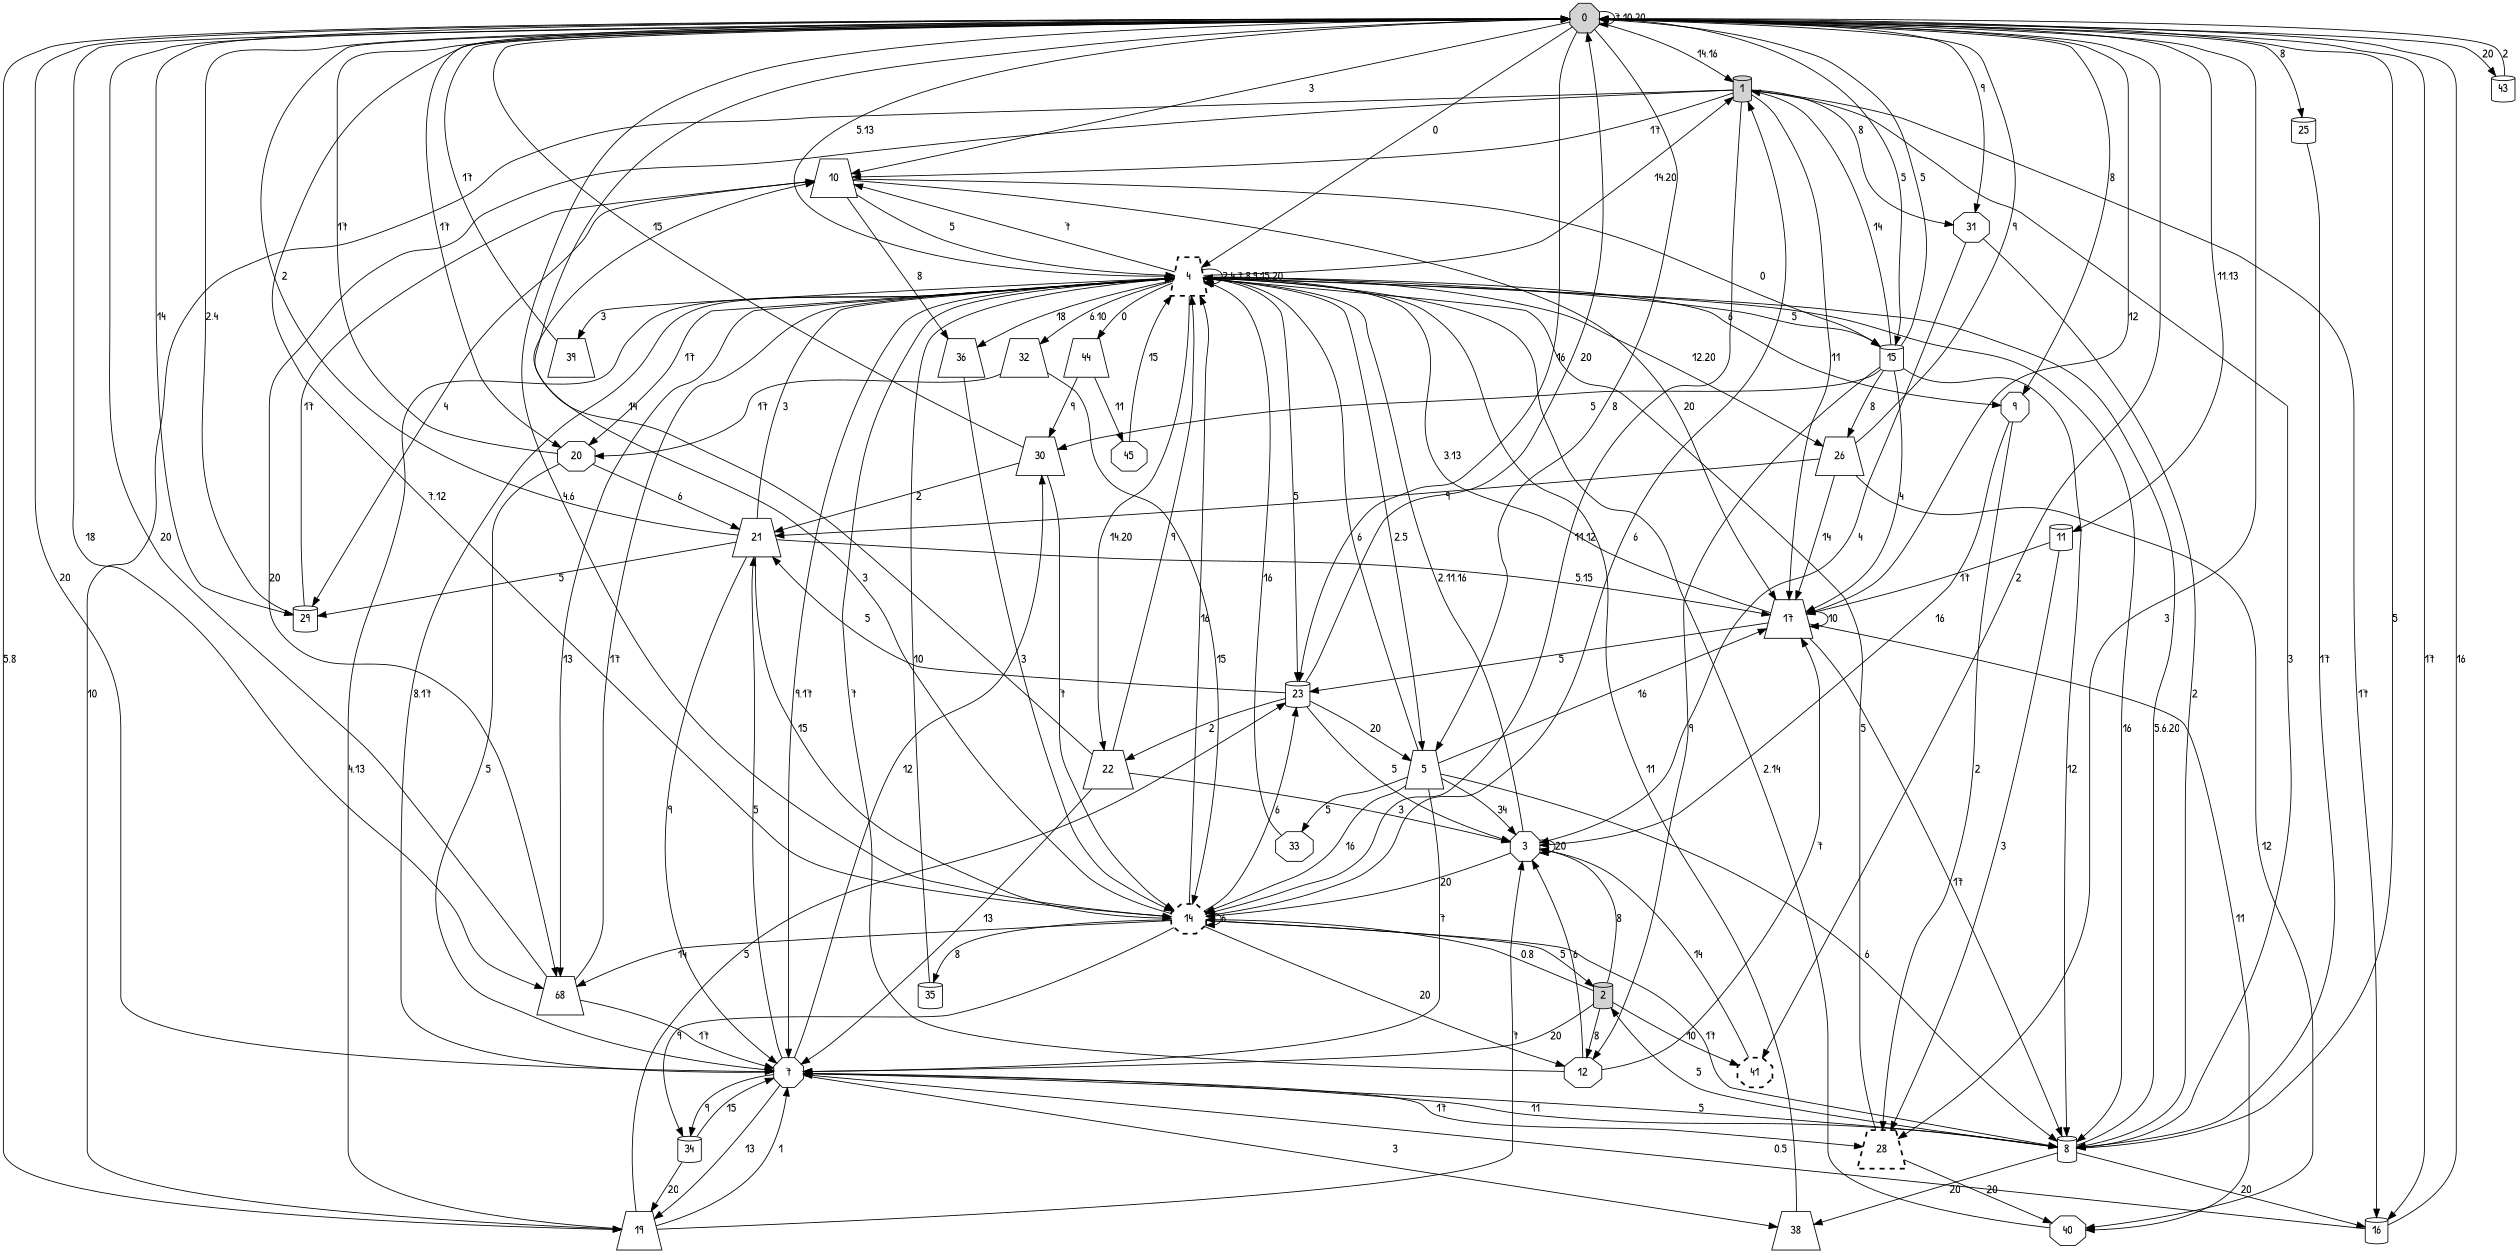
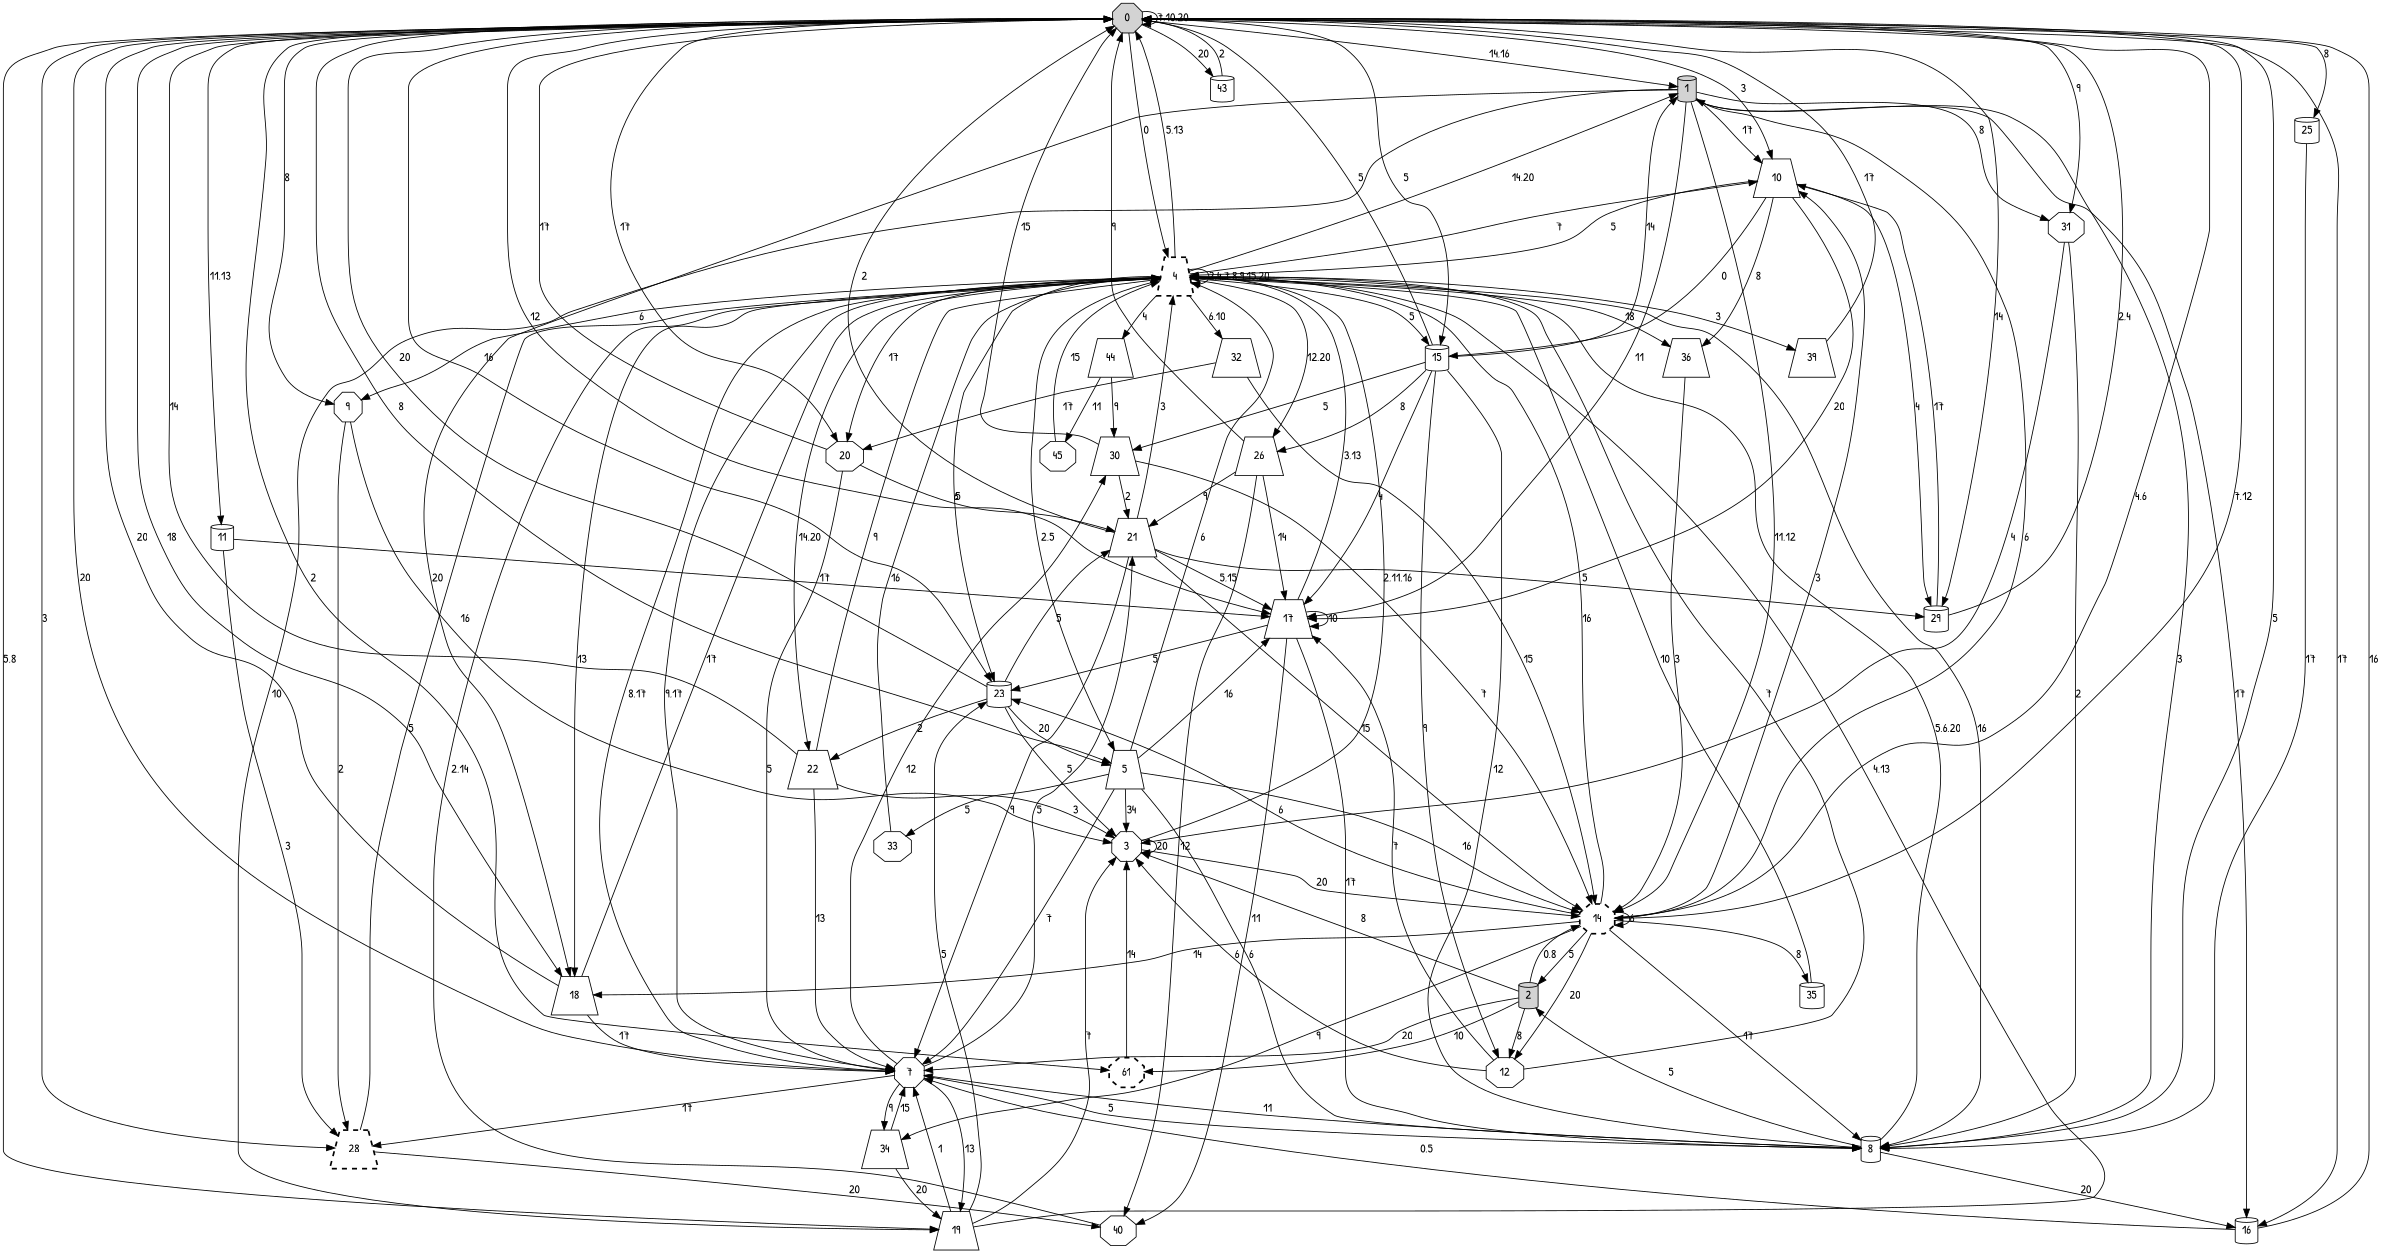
edge "4" -> "44": label "0" -> "4"
node "68": label "68" -> "18"
node "41": label "41" -> "61"
node "34": shape cylinder -> trapezium
node "38": removed
